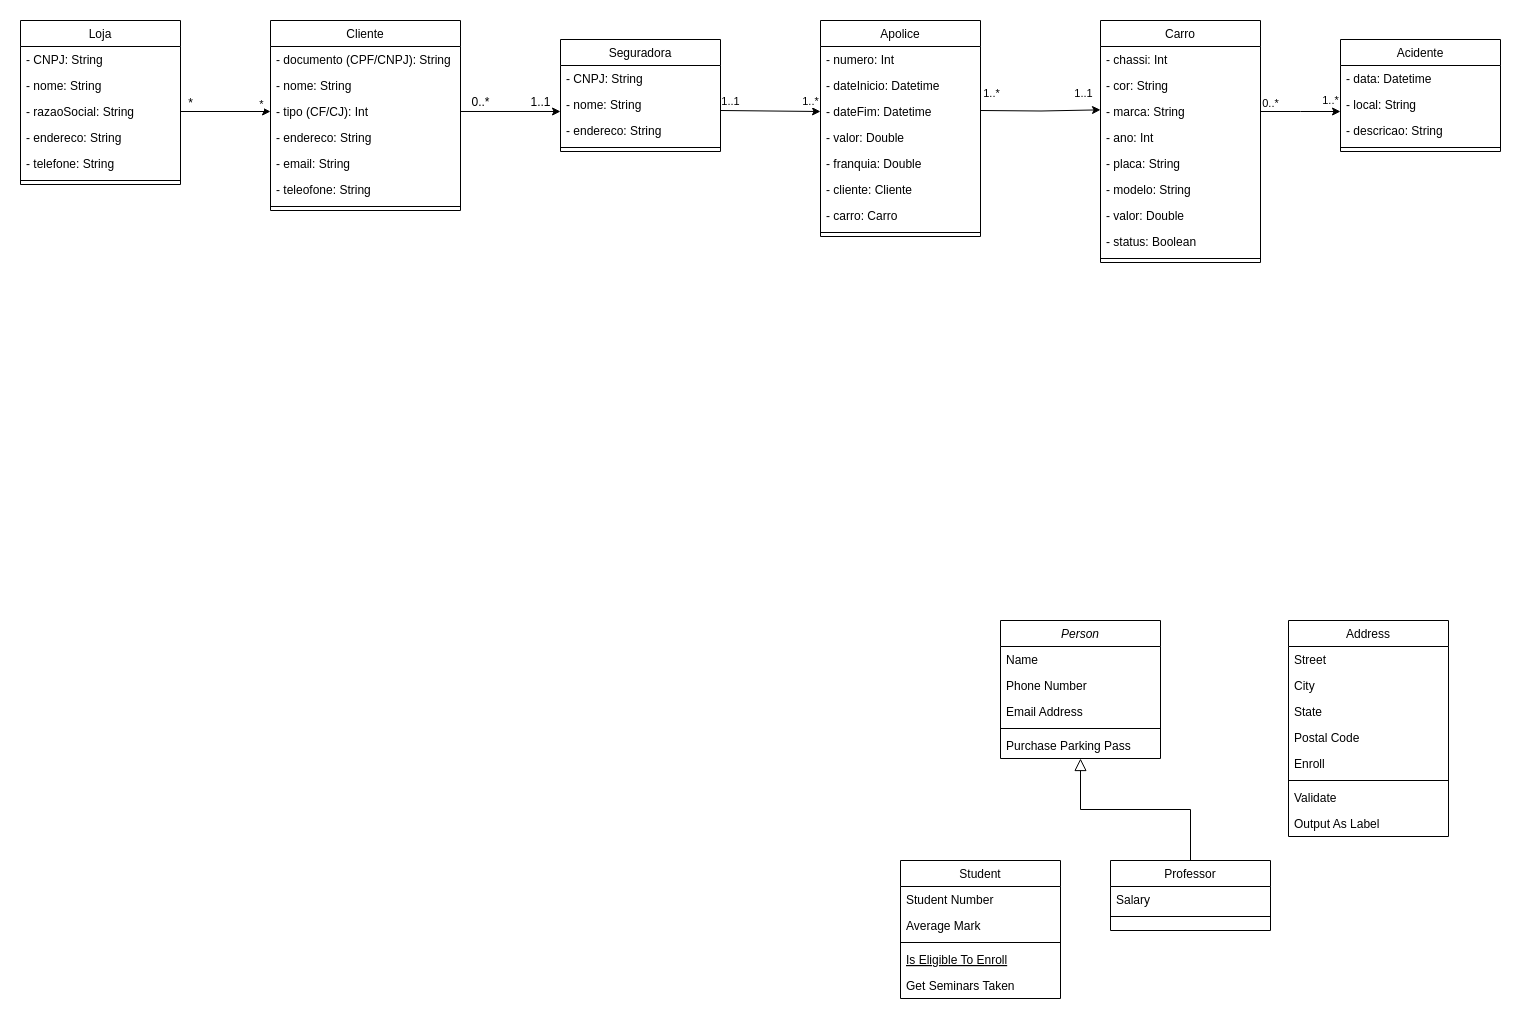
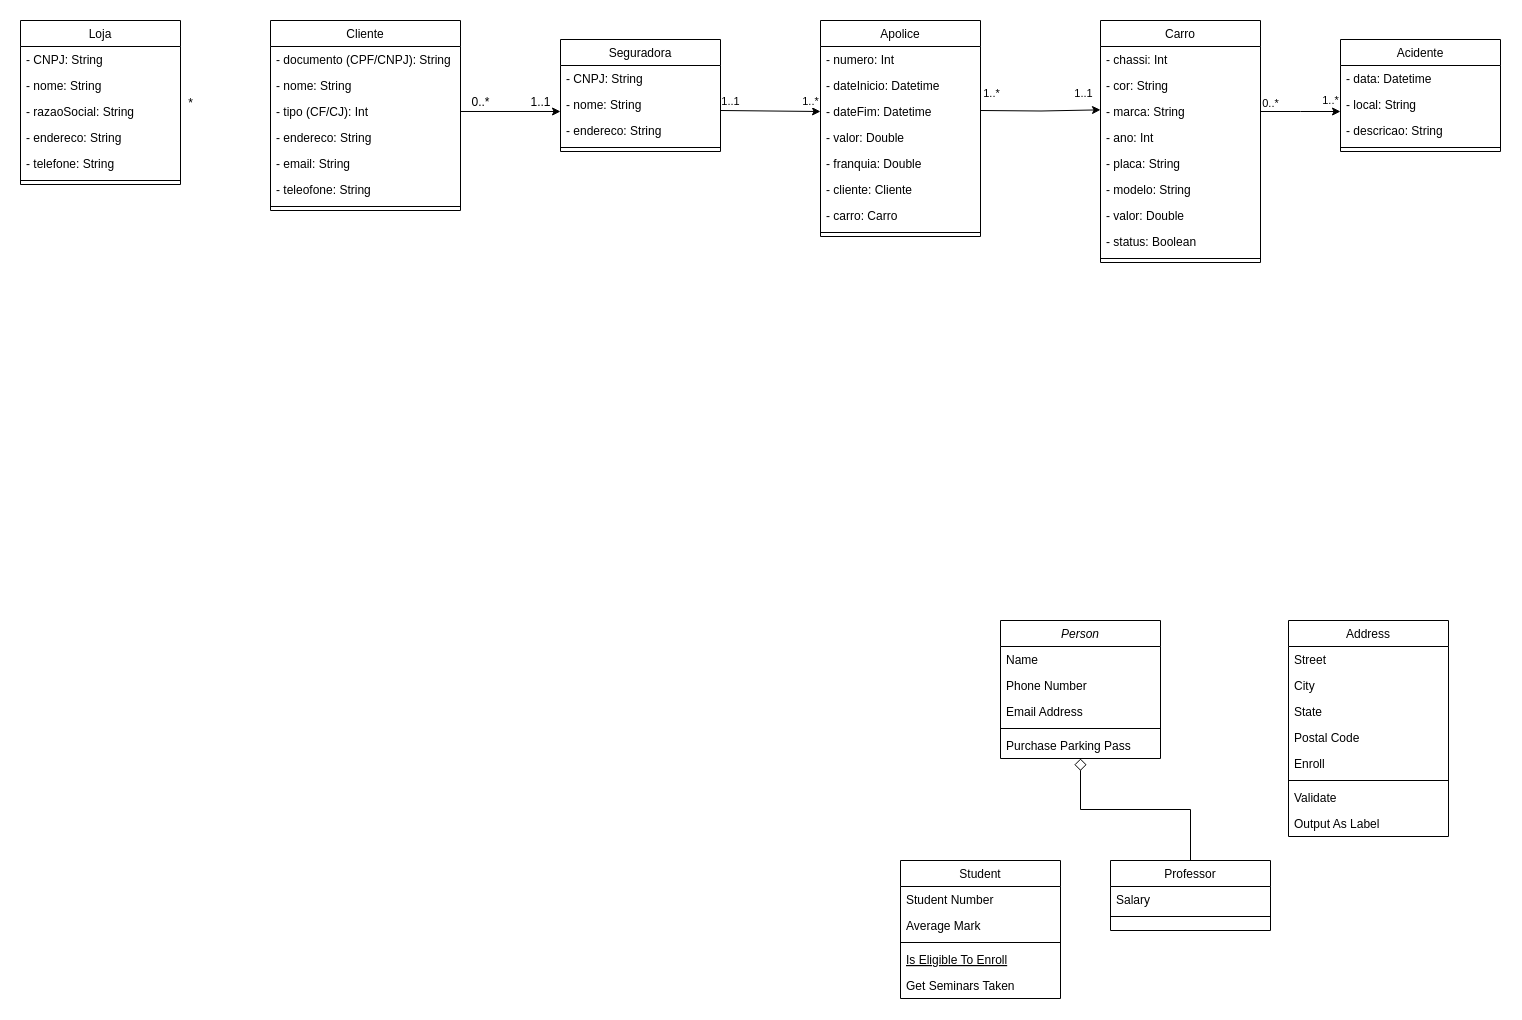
edge "- razaoSocial: String" -> "- tipo (CF/CJ): Int": removed, label "*"
edge "Professor" -> "Person": arrowhead block -> diamond
